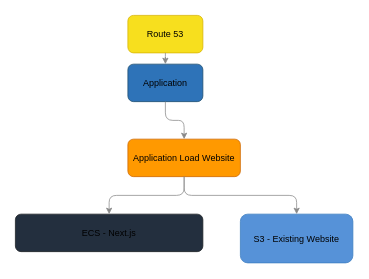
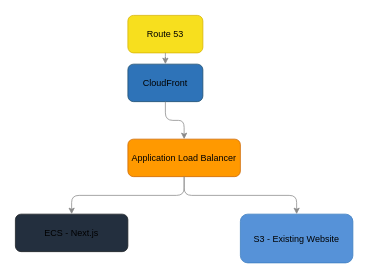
node "Application": label "Application" -> "CloudFront"
node "Application Load Website": label "Application Load Website" -> "Application Load Balancer"
node "ECS - Next.js": size 188x38 -> 113x38
